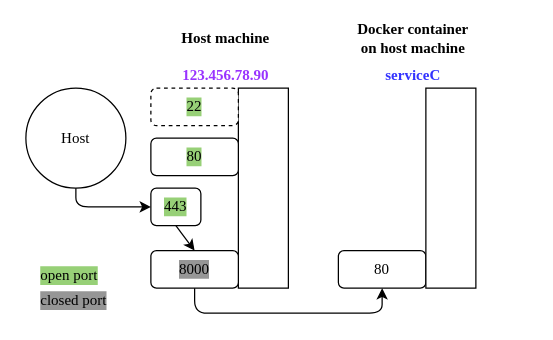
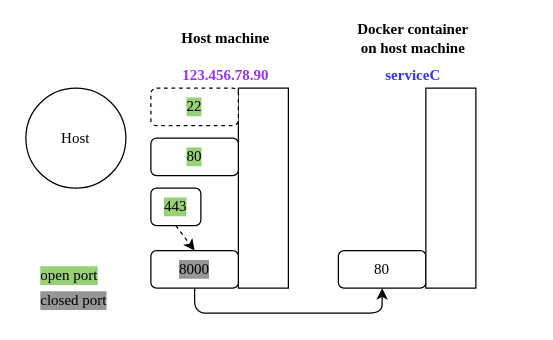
edge "Host" -> "443": removed
edge "443" -> "8000": style solid -> dashed
